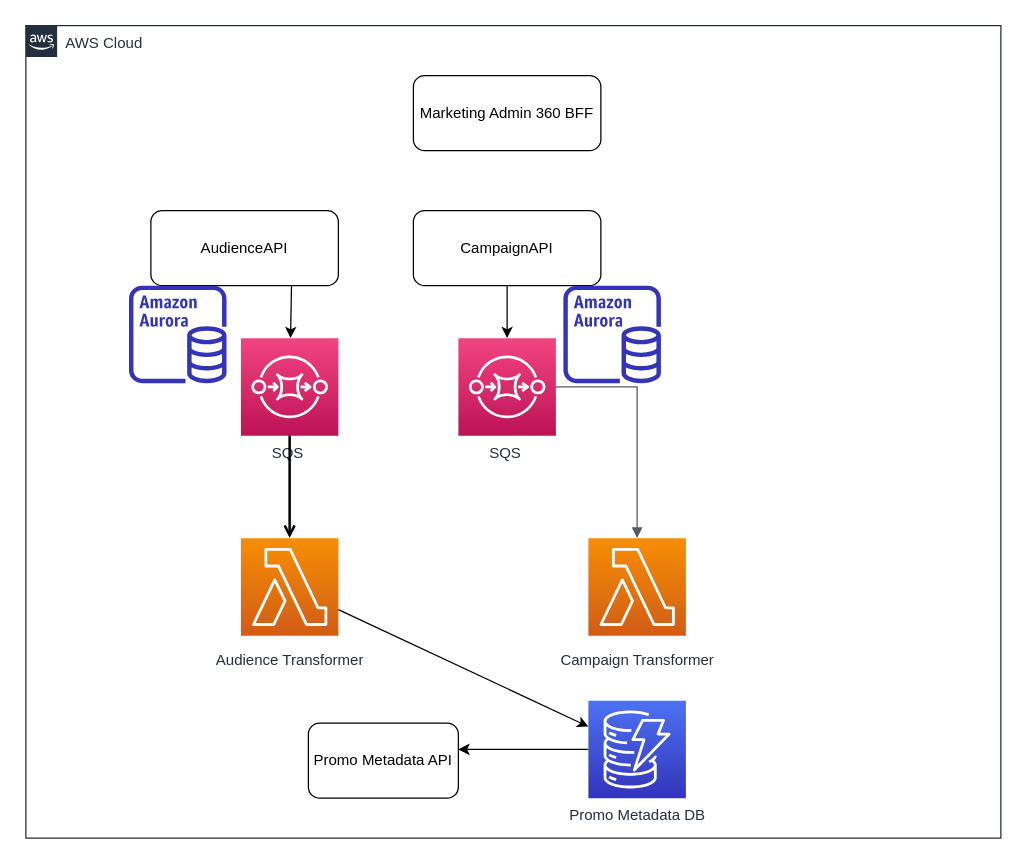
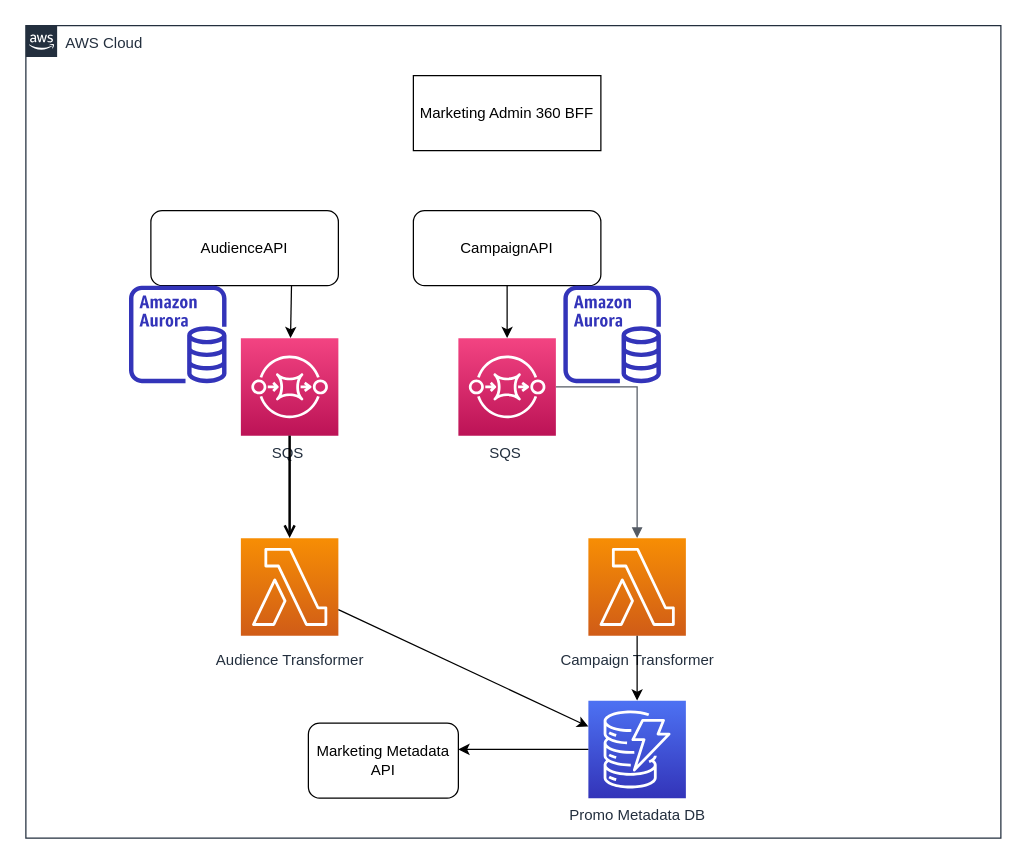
node "Marketing Admin 360 BFF": shape rounded rectangle -> rectangle
edge "Campaign Transformer" -> "Promo Metadata DB": added
node "Promo Metadata API": label "Promo Metadata API" -> "Marketing Metadata API"
